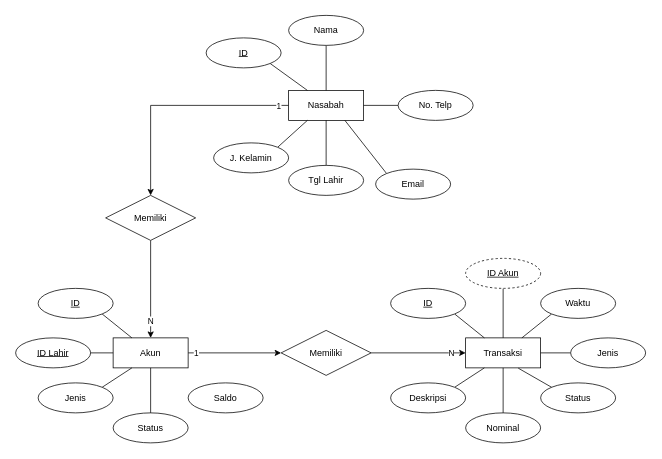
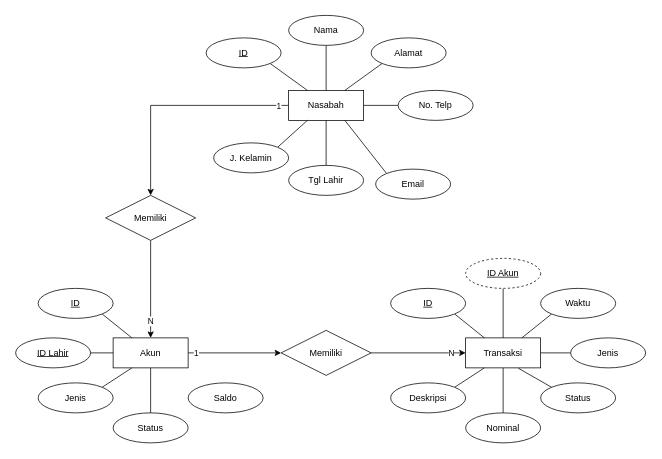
node "Alamat": added
edge "Alamat" -- "Nasabah": added
